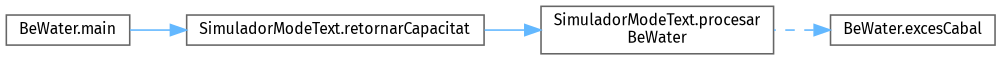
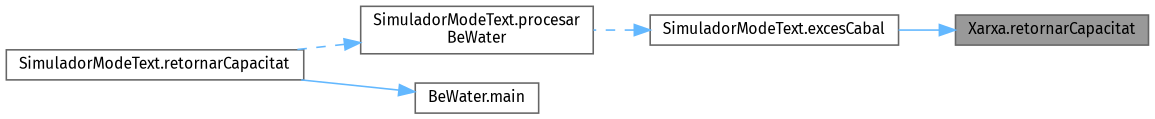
edge "BeWater.main" -> "SimuladorModeText.retornarCapacitat": reversed
edge "SimuladorModeText.retornarCapacitat" -> "SimuladorModeText.procesar BeWater": style solid -> dashed
node "BeWater.excesCabal": label "BeWater.excesCabal" -> "SimuladorModeText.excesCabal"
node "Xarxa.retornarCapacitat": added
